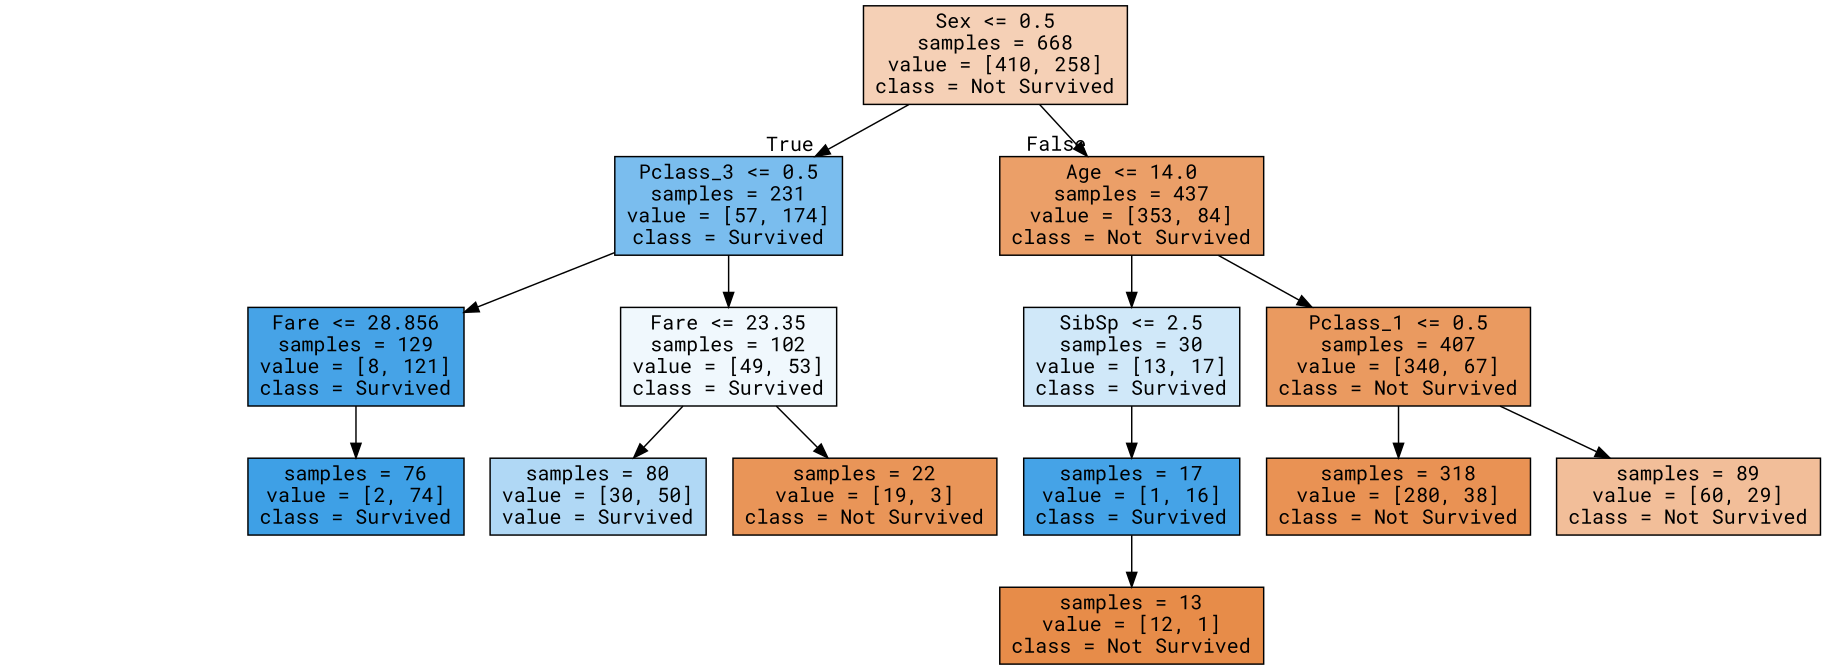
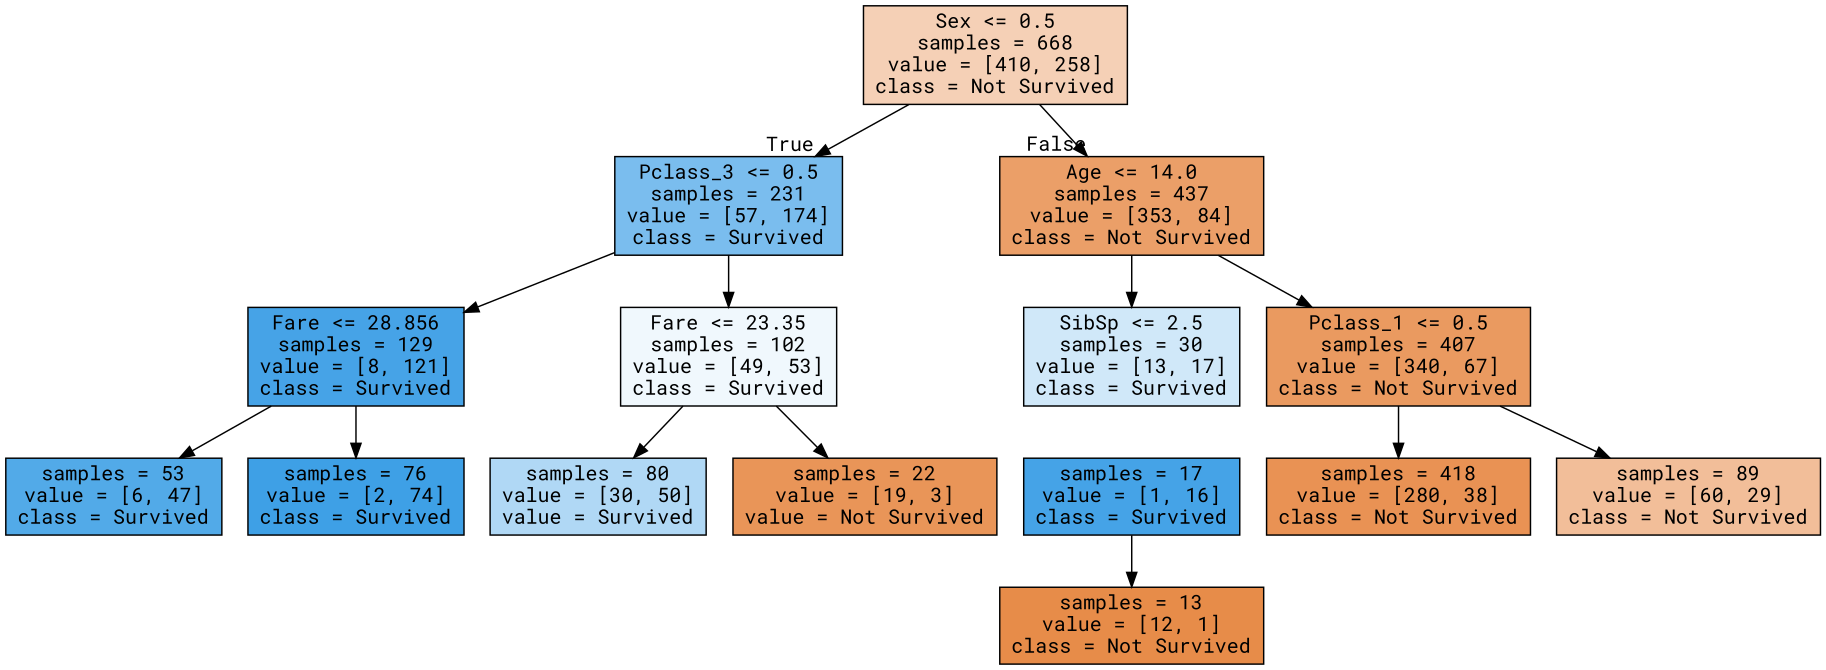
edge "SibSp <= 2.5 samples = 30 value = [13, 17] class = Survived" -> "samples = 17 value = [1, 16] class = Survived": removed
node "samples = 53 value = [6, 47] class = Survived": added
node "samples = 22 value = [19, 3] class = Not Survived": label "samples = 22 value = [19, 3] class = Not Survived" -> "samples = 22 value = [19, 3] value = Not Survived"
node "samples = 318 value = [280, 38] class = Not Survived": label "samples = 318 value = [280, 38] class = Not Survived" -> "samples = 418 value = [280, 38] class = Not Survived"
